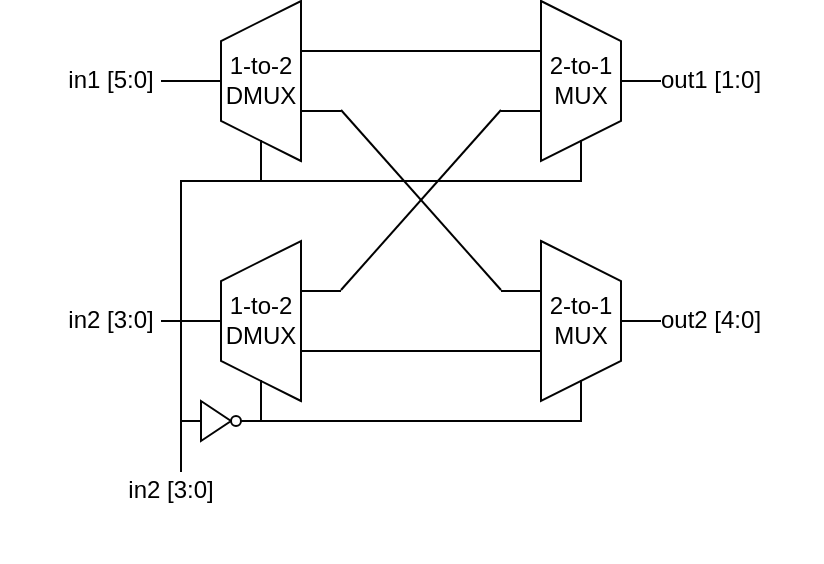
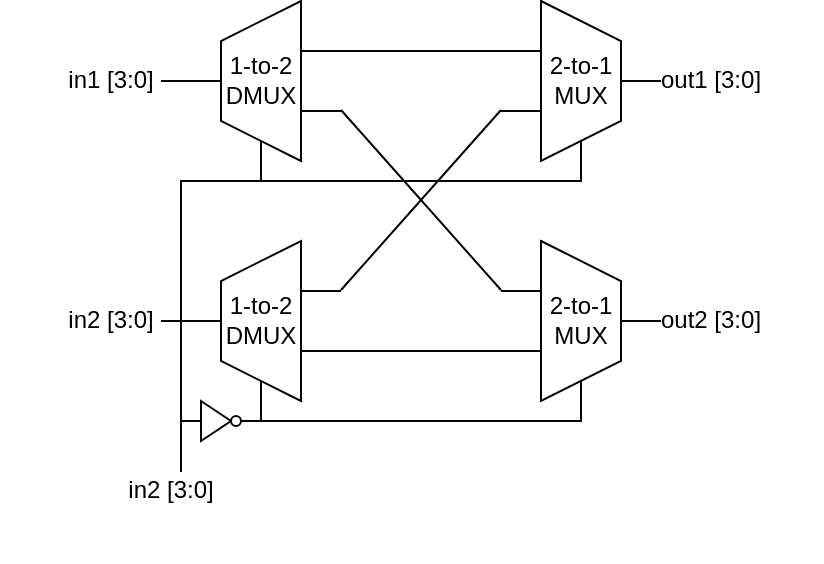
node "in1 [5:0]": label "in1 [5:0]" -> "in1 [3:0]"
node "out1 [1:0]": label "out1 [1:0]" -> "out1 [3:0]"
node "out2 [4:0]": label "out2 [4:0]" -> "out2 [3:0]"
